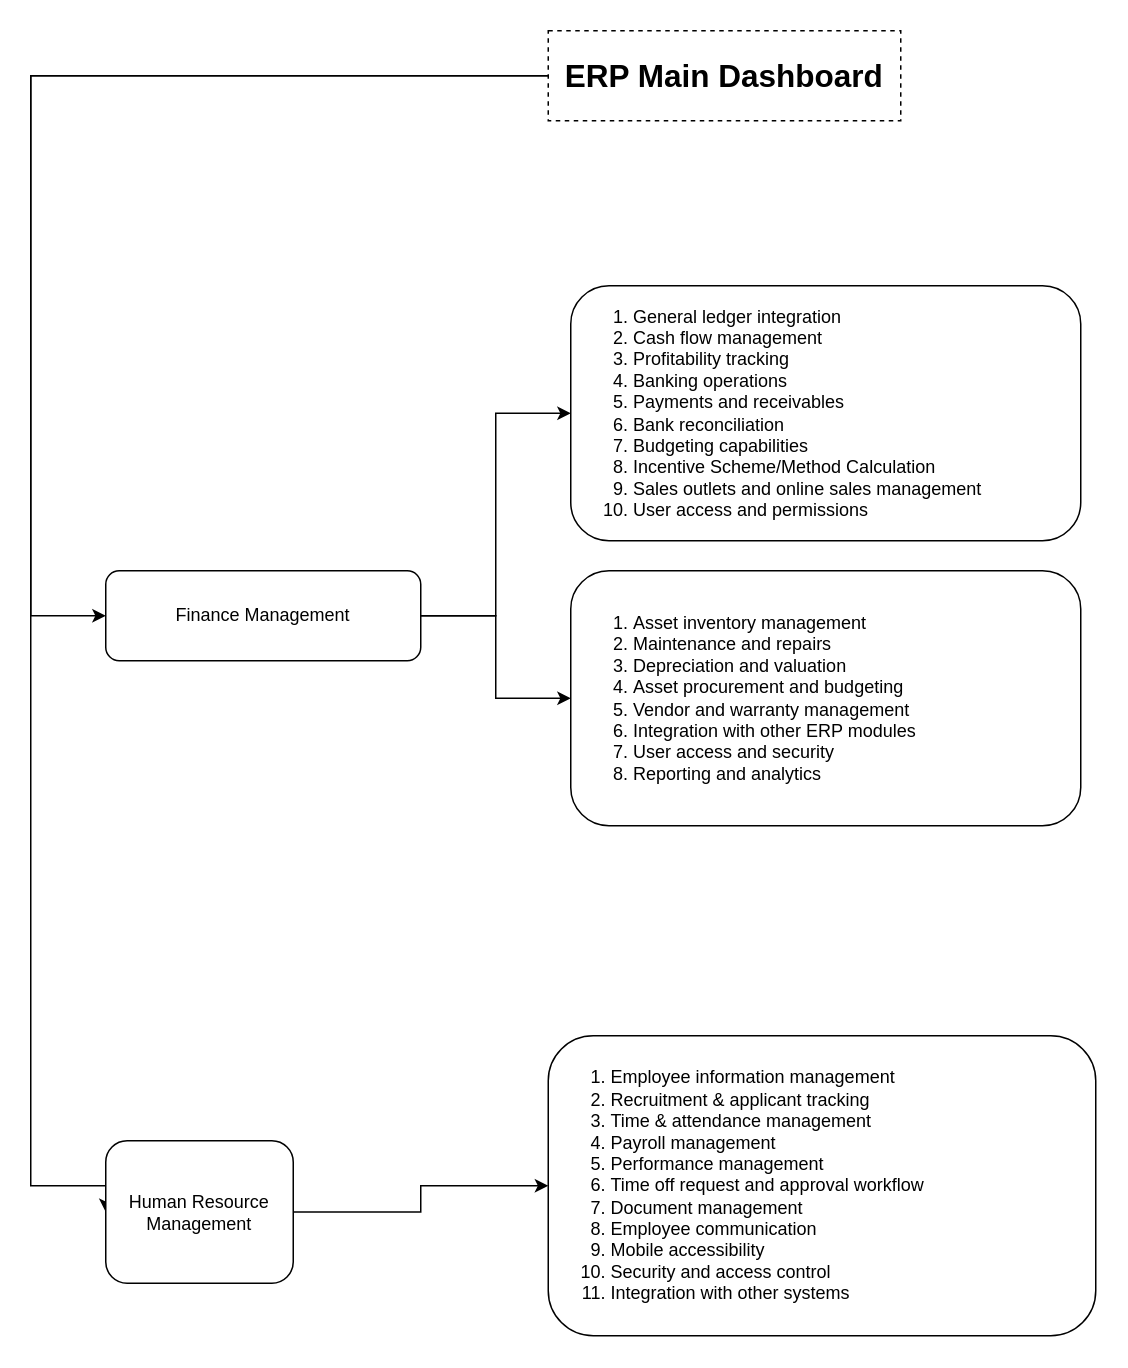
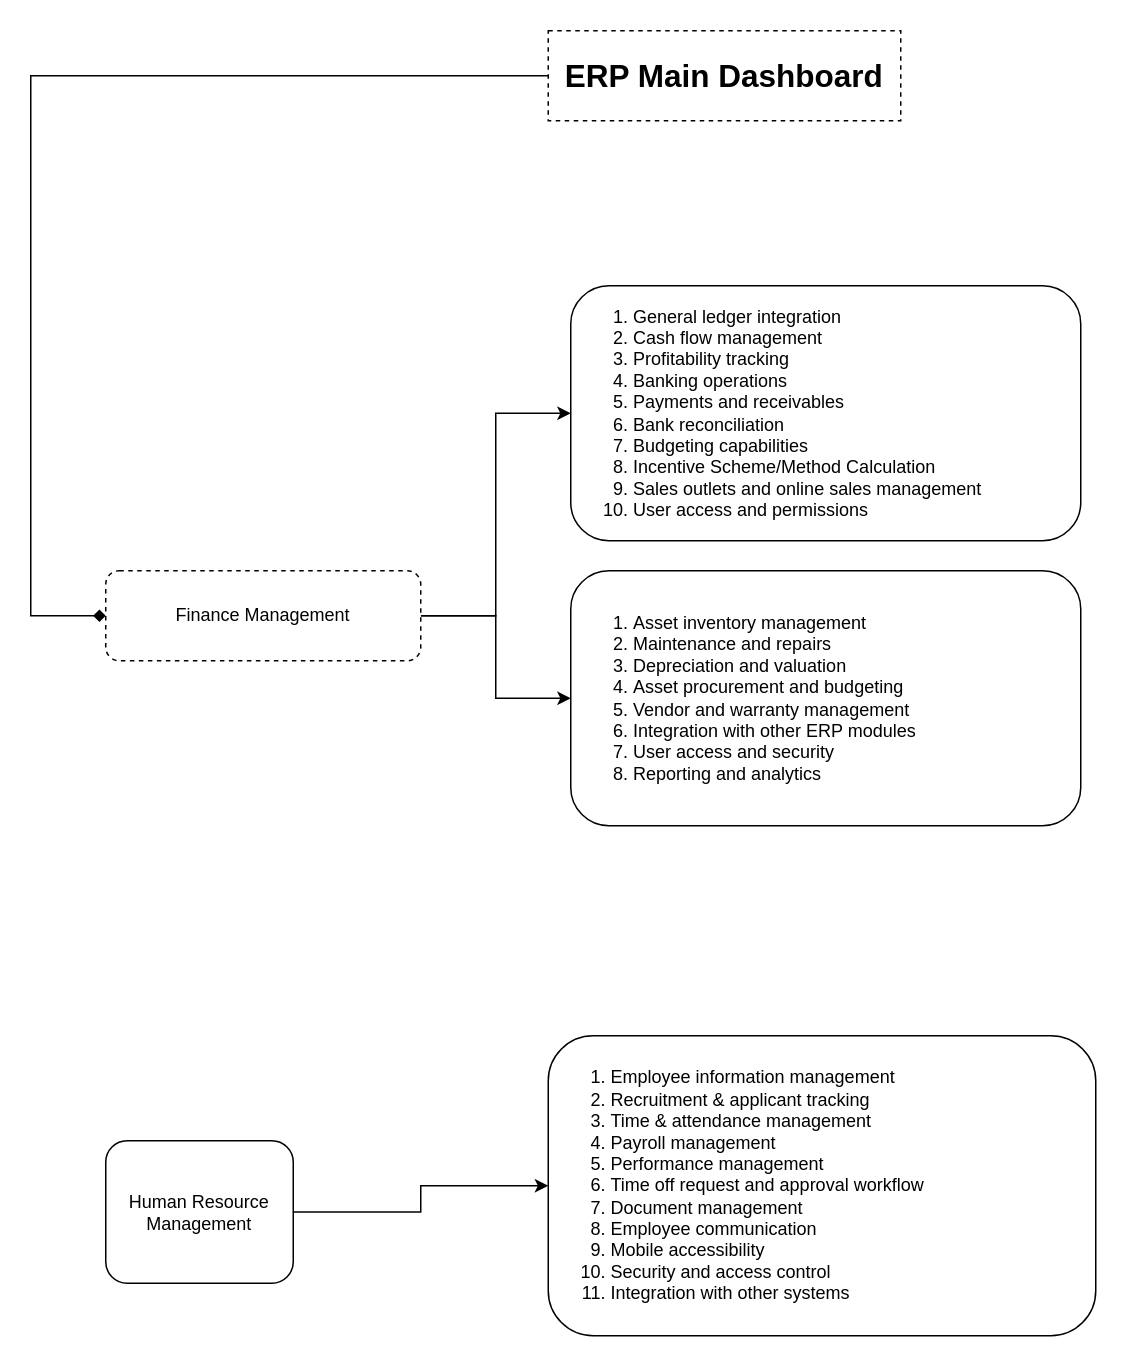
edge "ERP Main Dashboard" -> "Finance Management": arrowhead classic -> diamond
node "Finance Management": style solid -> dashed
edge "ERP Main Dashboard" -> "Human Resource Management": removed
